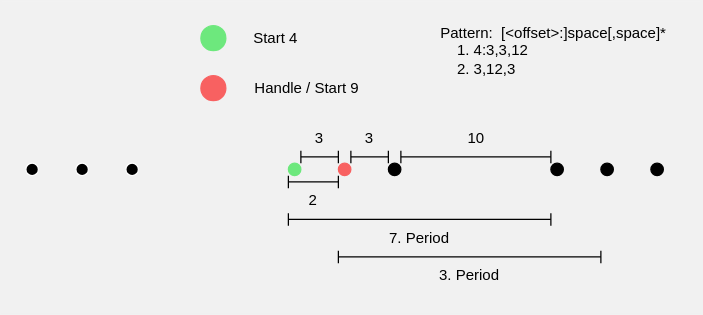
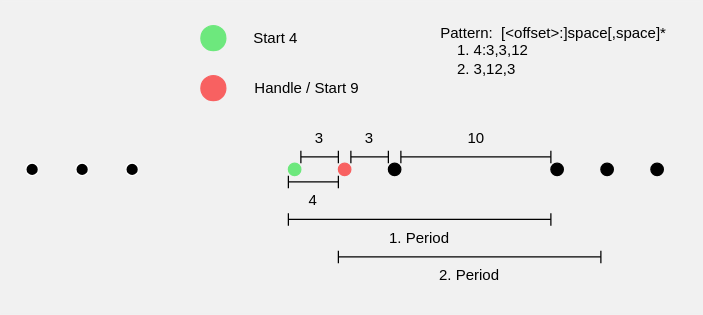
node "2": label "2" -> "4"
node "7. Period": label "7. Period" -> "1. Period"
node "3. Period": label "3. Period" -> "2. Period"
